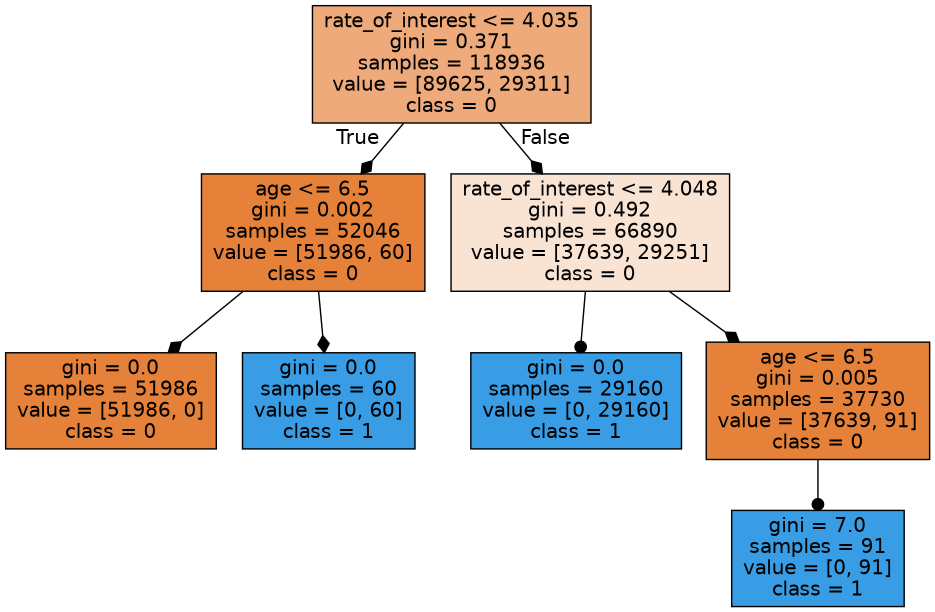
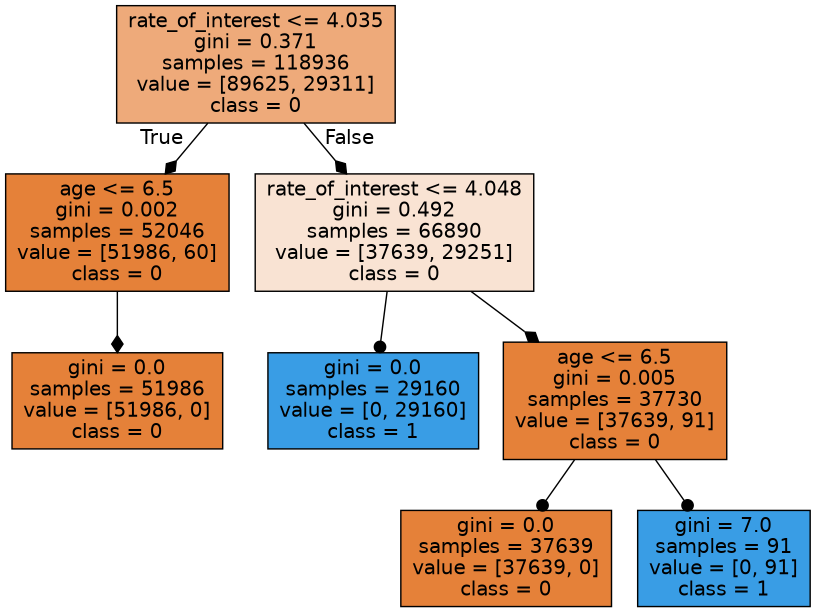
node "gini = 0.0 samples = 60 value = [0, 60] class = 1": removed
node "gini = 0.0 samples = 37639 value = [37639, 0] class = 0": added
